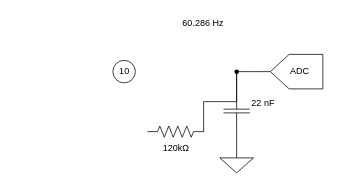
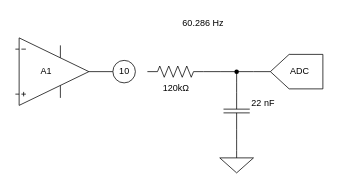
node "A1": added
edge "A1" -- "10": added
node "120kΩ": moved (176, 132) -> (176, 72)
